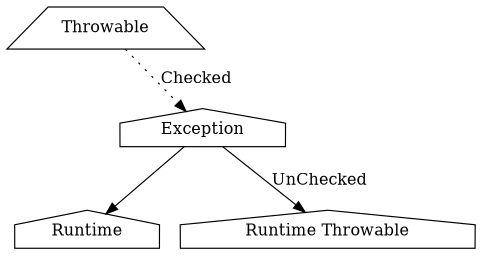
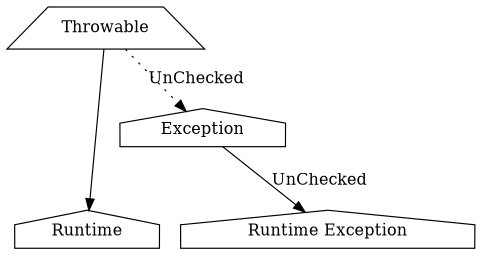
edge "Throwable" -> "Exception": label "Checked" -> "UnChecked"
edge "Exception" -> "Runtime": now "Throwable" -> "Runtime"
node "Runtime Throwable": label "Runtime Throwable" -> "Runtime Exception"
